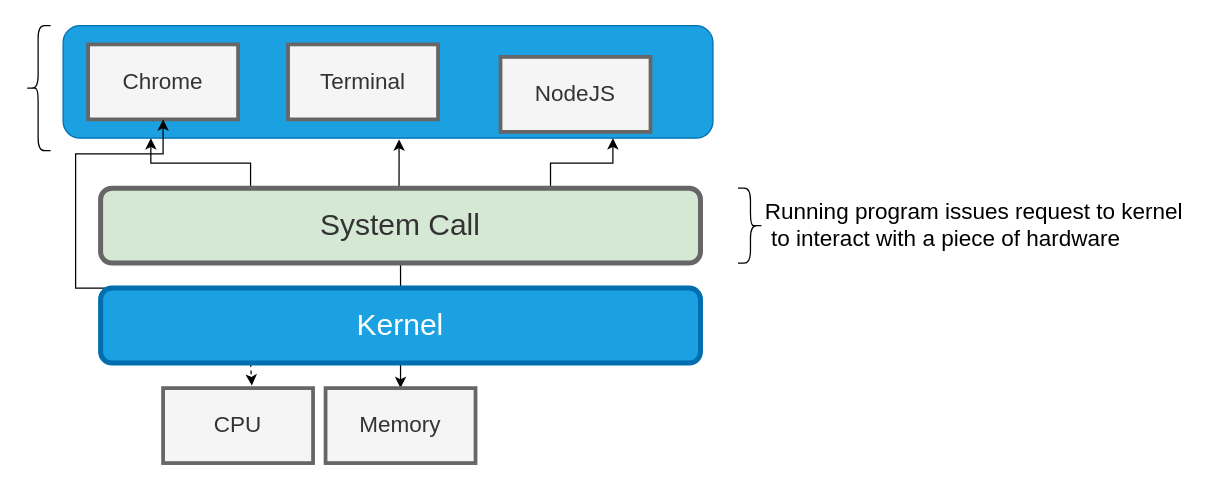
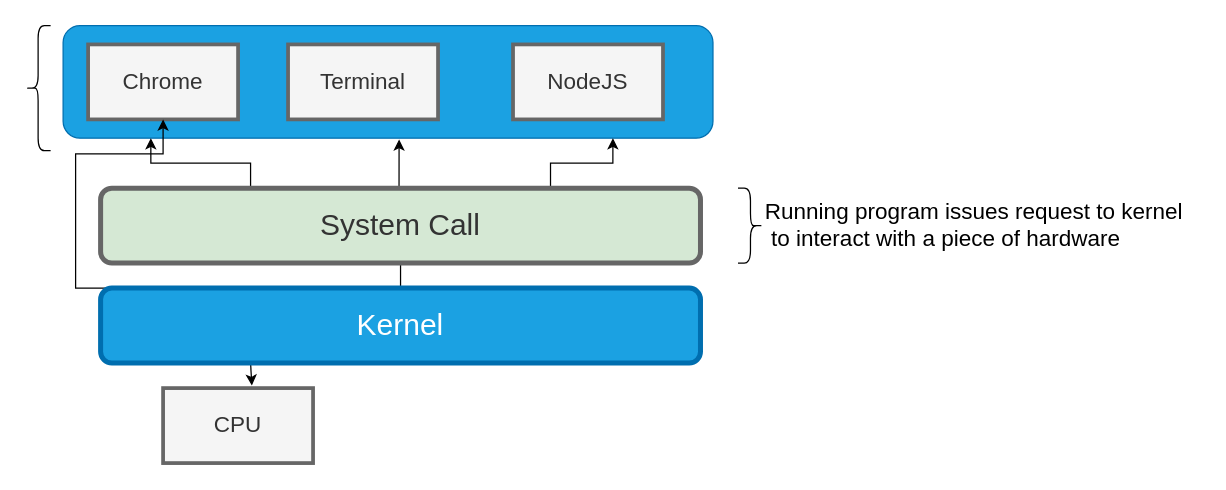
node "NodeJS": moved (576, 94) -> (588, 82)
edge "Kernel" -> "CPU": style dashed -> solid
edge "Kernel" -> "Memory": removed
node "Memory": removed
